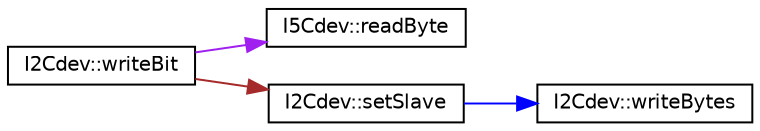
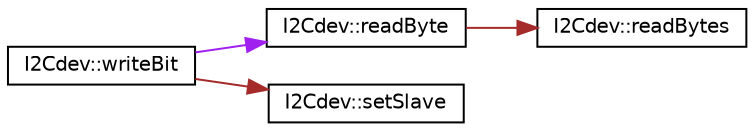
node "I5Cdev::readByte": label "I5Cdev::readByte" -> "I2Cdev::readByte"
node "I2Cdev::readBytes": added
node "I2Cdev::writeBytes": removed
